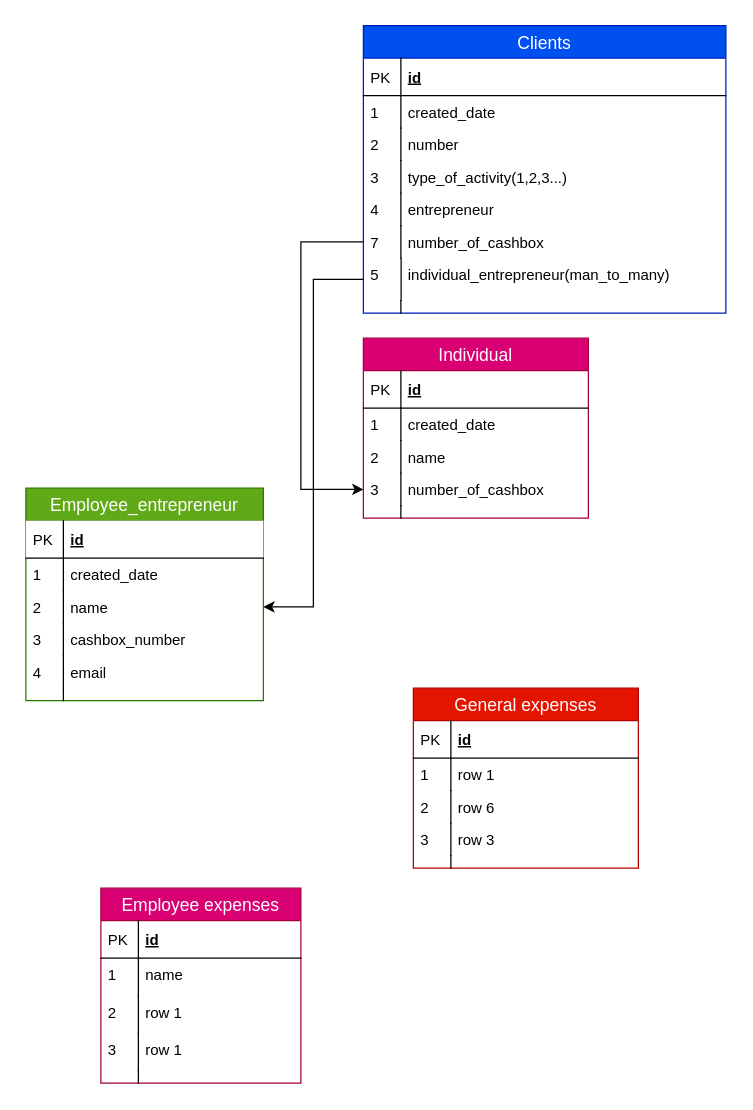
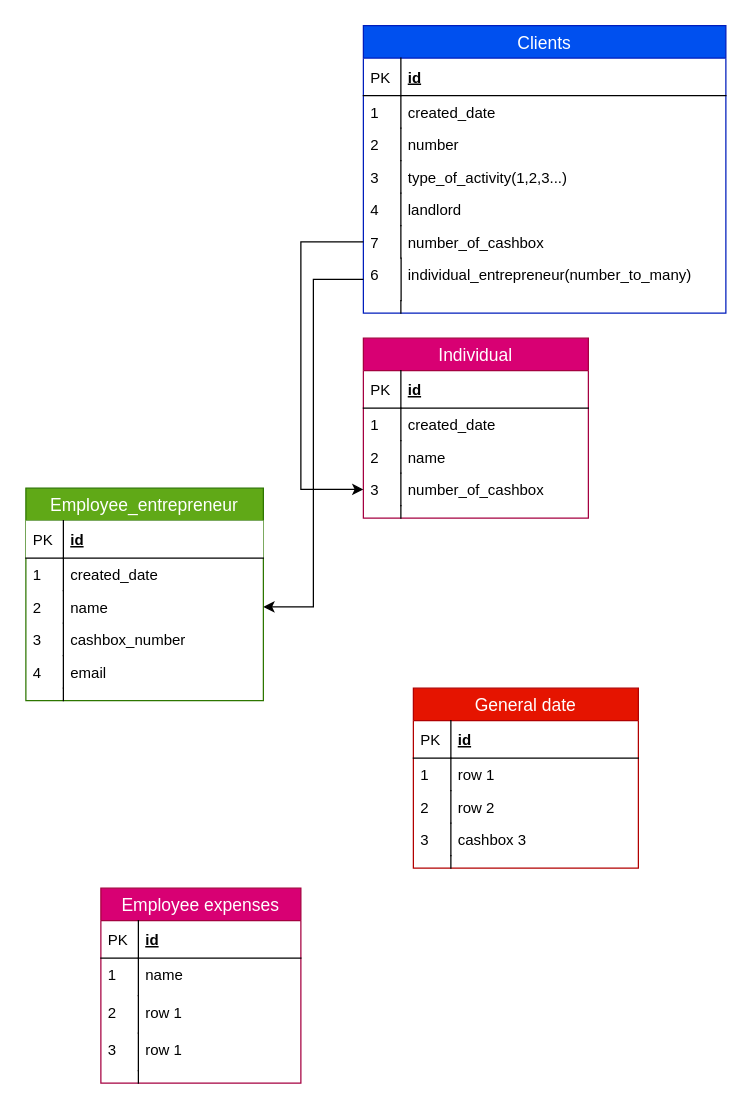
node "entrepreneur": label "entrepreneur" -> "landlord"
node "5": label "5" -> "6"
node "individual_entrepreneur(man_to_many)": label "individual_entrepreneur(man_to_many)" -> "individual_entrepreneur(number_to_many)"
node "General expenses": label "General expenses" -> "General date"
node "row 6": label "row 6" -> "row 2"
node "row 3": label "row 3" -> "cashbox 3"
